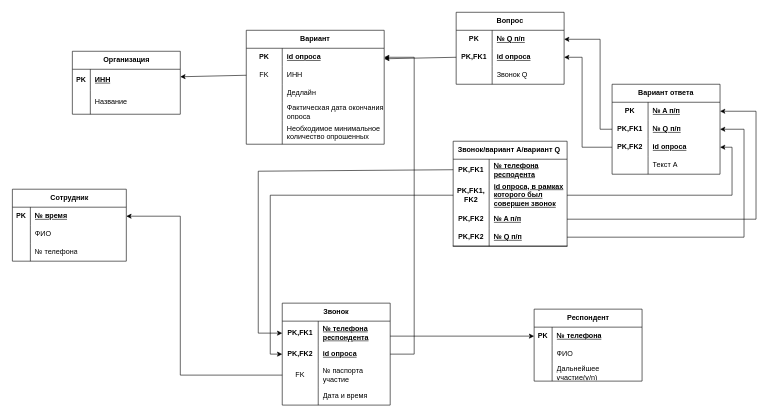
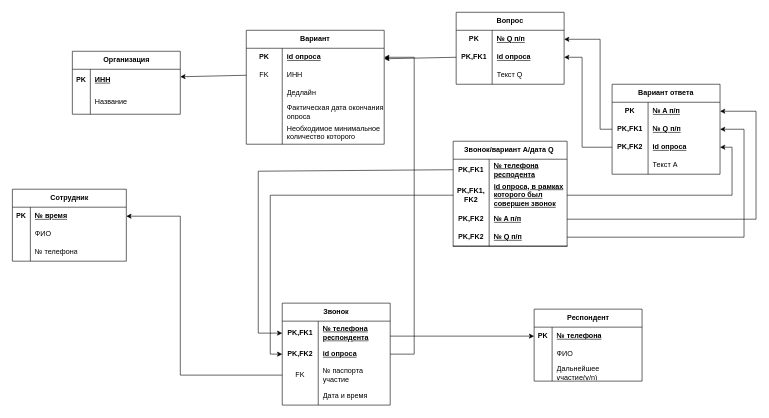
node "Звонок Q": label "Звонок Q" -> "Текст Q"
node "Необходимое минимальное количество опрошенных": label "Необходимое минимальное количество опрошенных" -> "Необходимое минимальное количество которого"
node "Звонок/вариант А/вариант Q": label "Звонок/вариант А/вариант Q" -> "Звонок/вариант А/дата Q"
